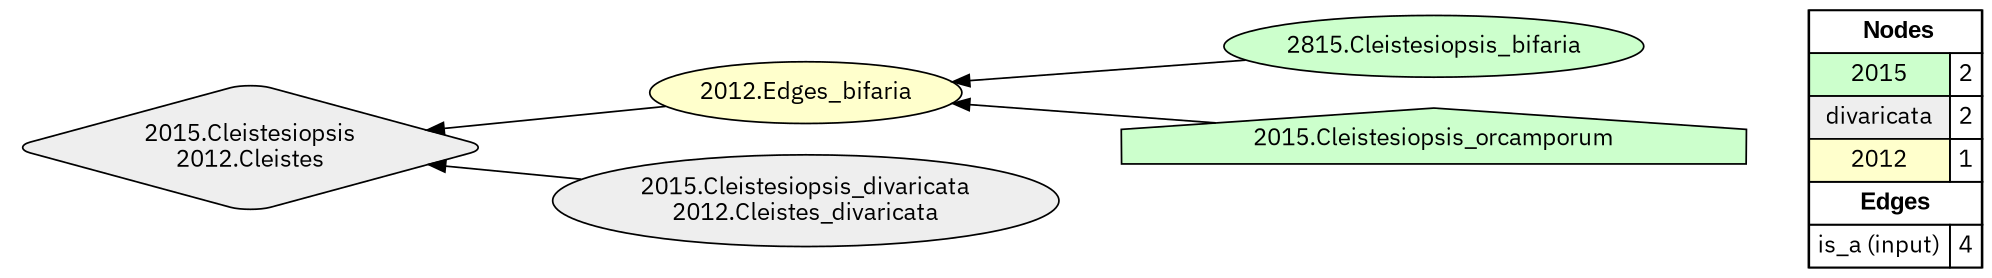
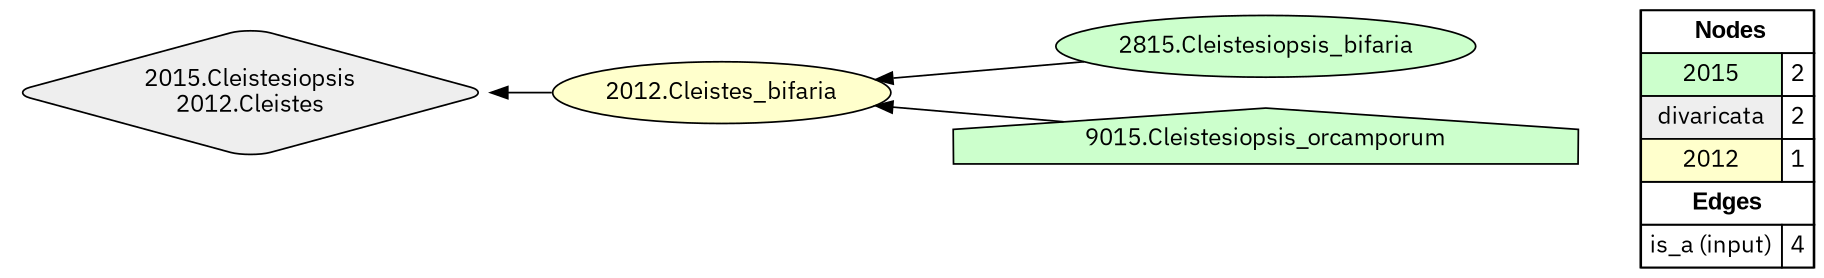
node "2012.Edges_bifaria": label "2012.Edges_bifaria" -> "2012.Cleistes_bifaria"
node "2015.Cleistesiopsis_orcamporum": label "2015.Cleistesiopsis_orcamporum" -> "9015.Cleistesiopsis_orcamporum"
node "2015.Cleistesiopsis_divaricata 2012.Cleistes_divaricata": removed
